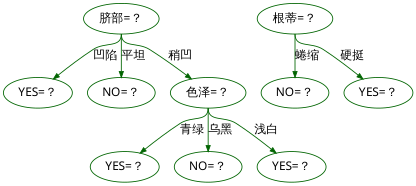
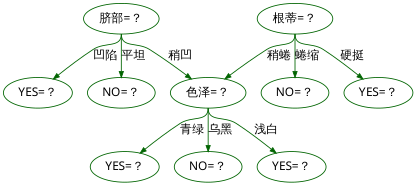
edge "根蒂=？" -> "色泽=？": added, label "稍蜷"
